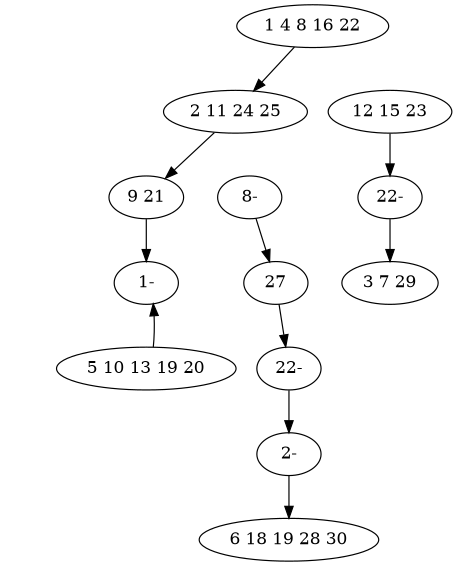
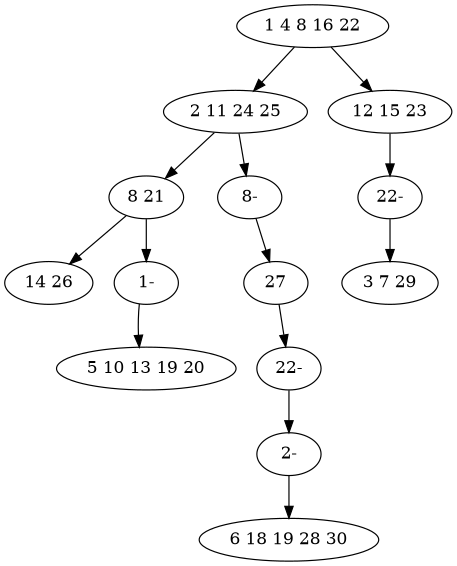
edge "1 4 8 16 22" -> "12 15 23": added
edge "2 11 24 25" -> "8-": added
node "9 21": label "9 21" -> "8 21"
node "14 26": added
edge "5 10 13 19 20" -> "1-": reversed
